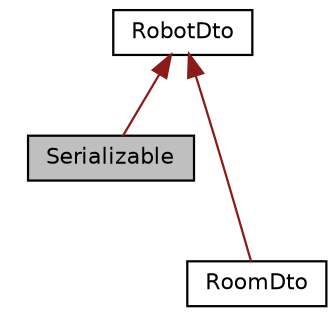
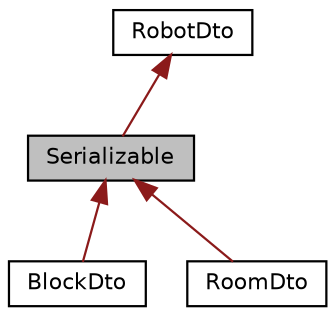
edge "RoomDto" -> "RobotDto": now "RoomDto" -> "Serializable"
node "BlockDto": added
